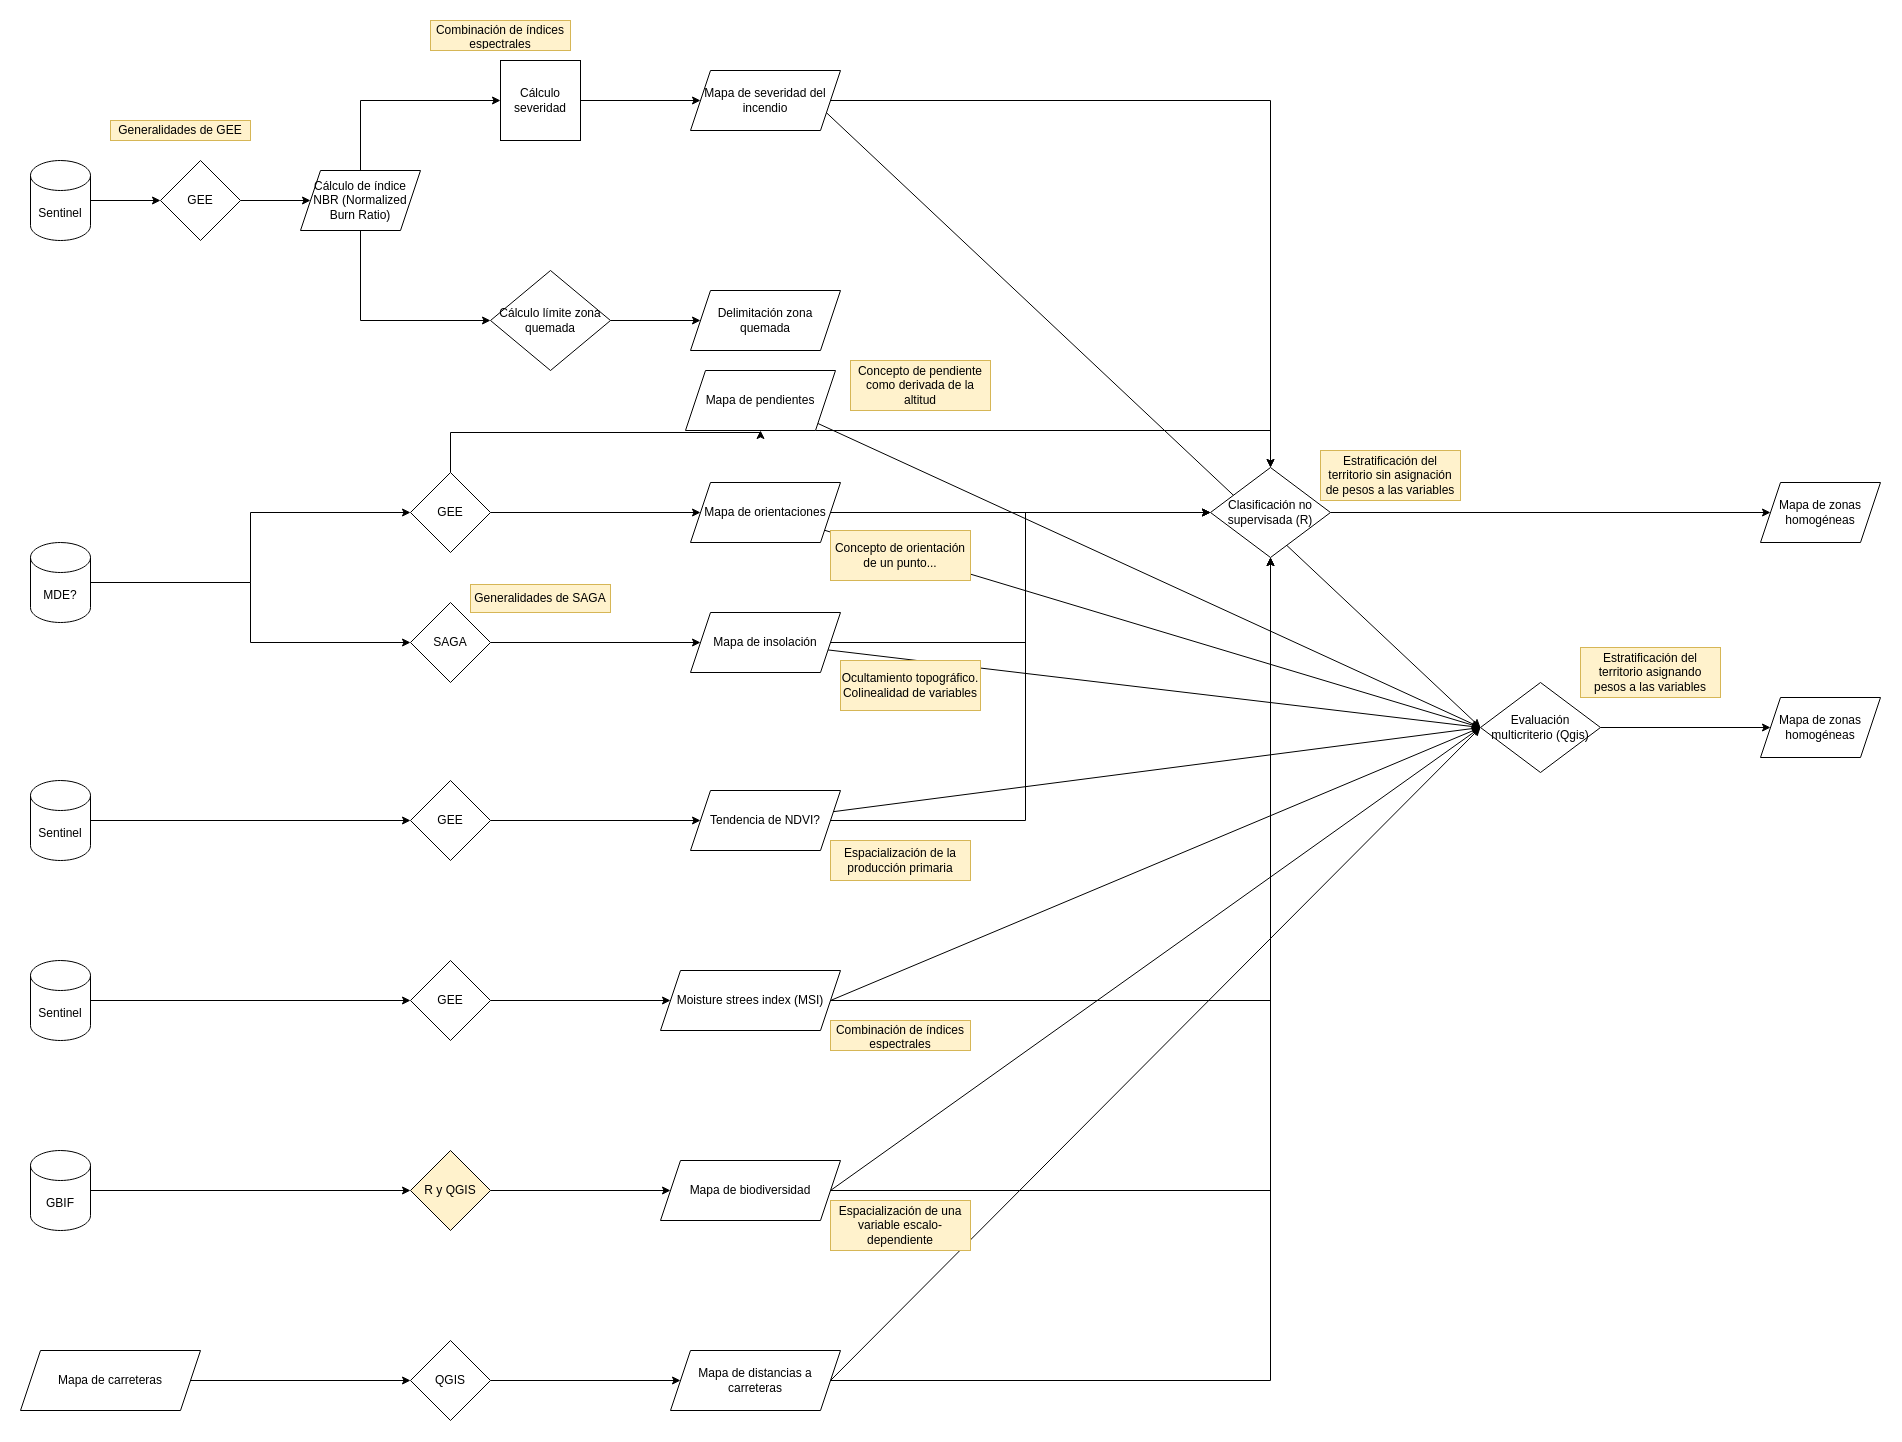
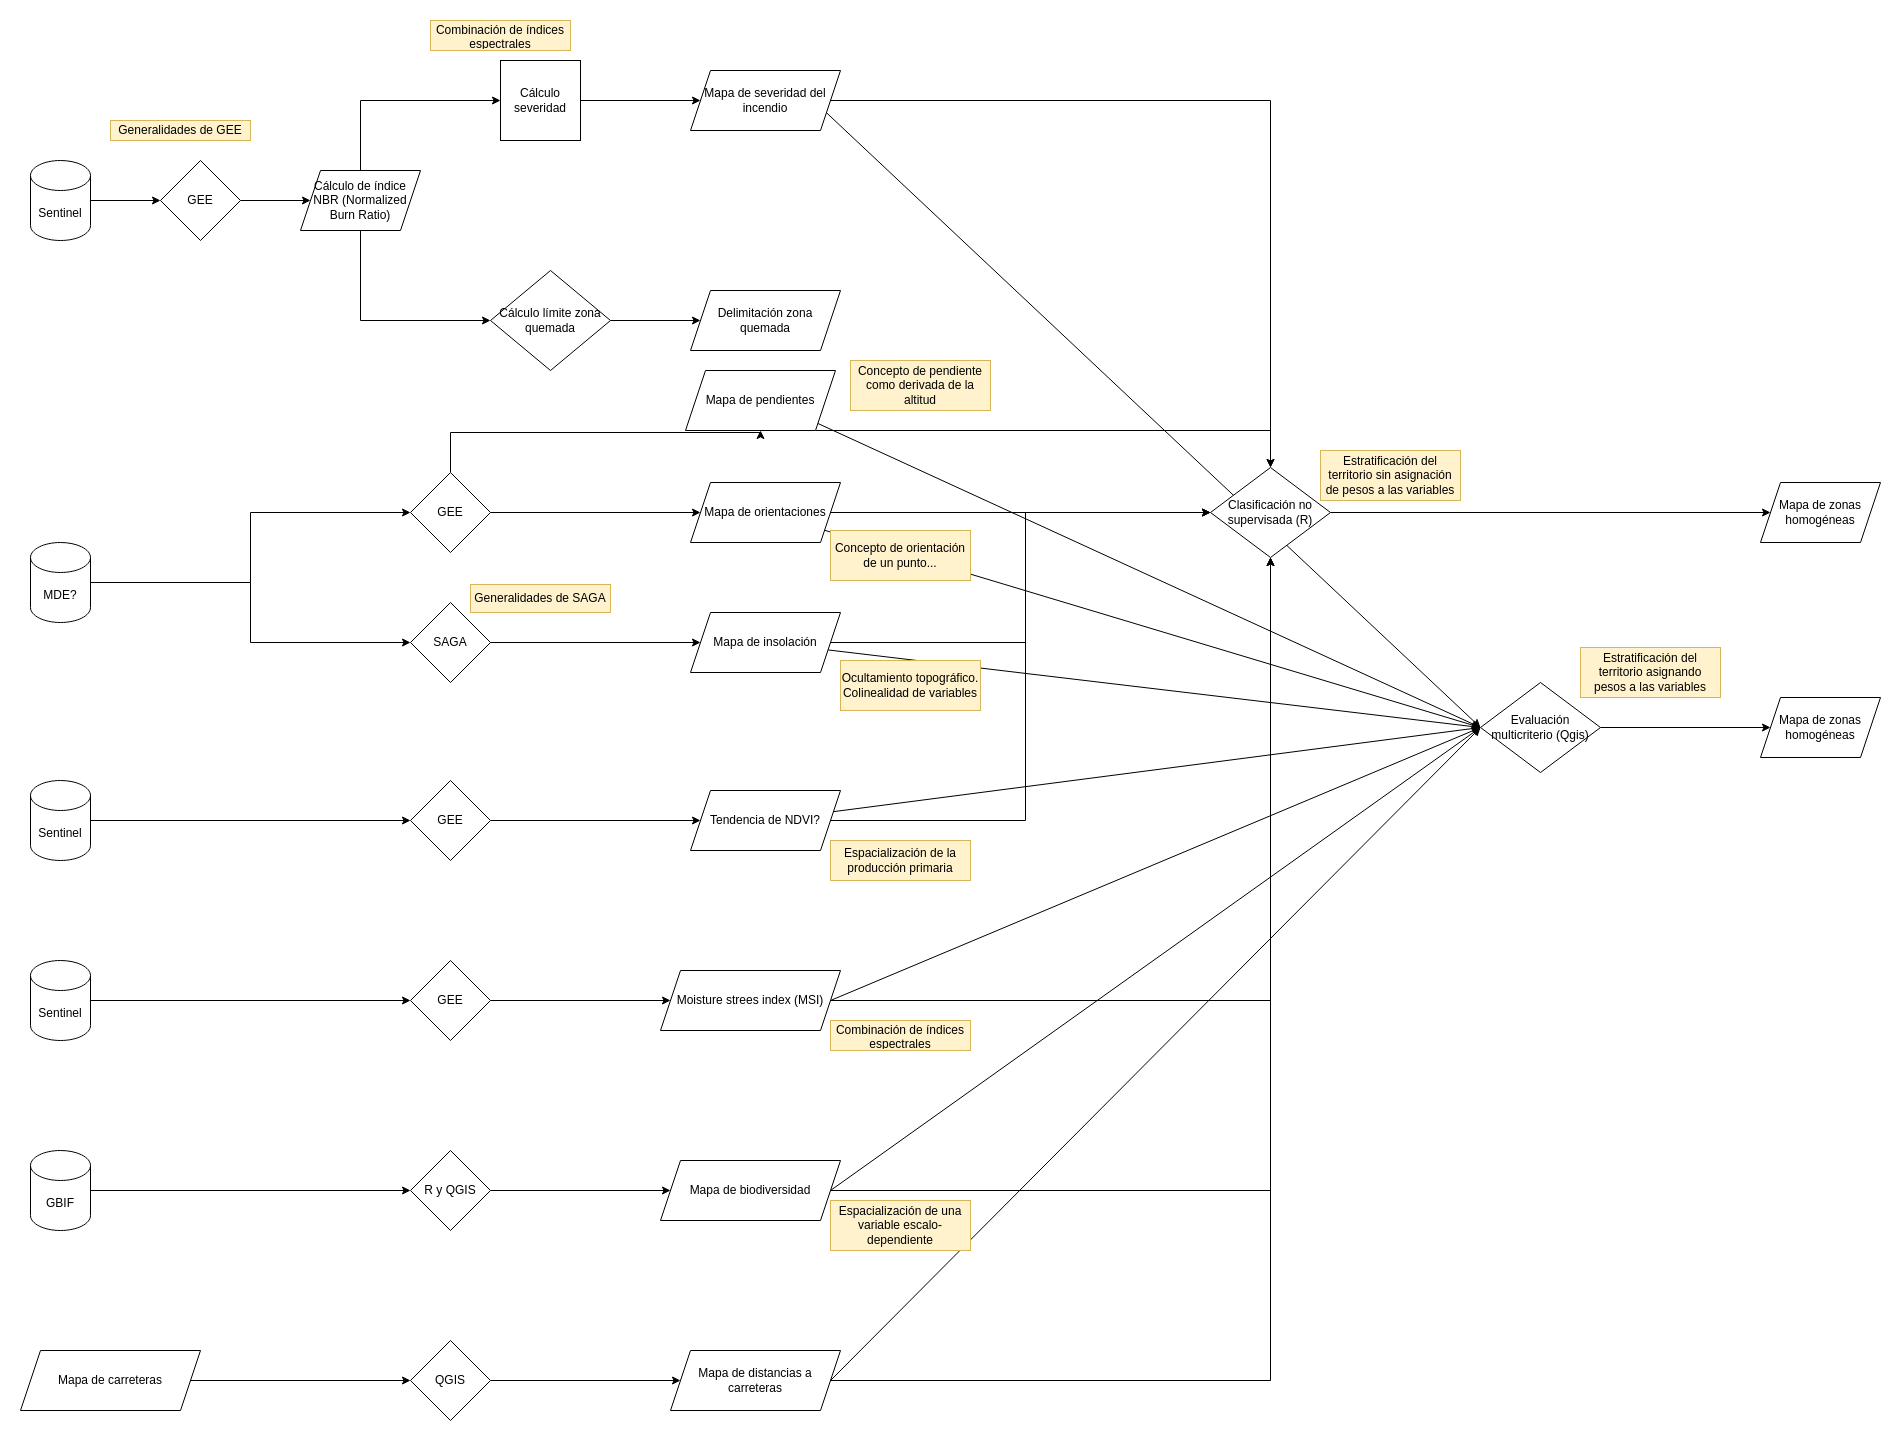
node "R y QGIS": fillcolor #fff2cc -> #ffffff
